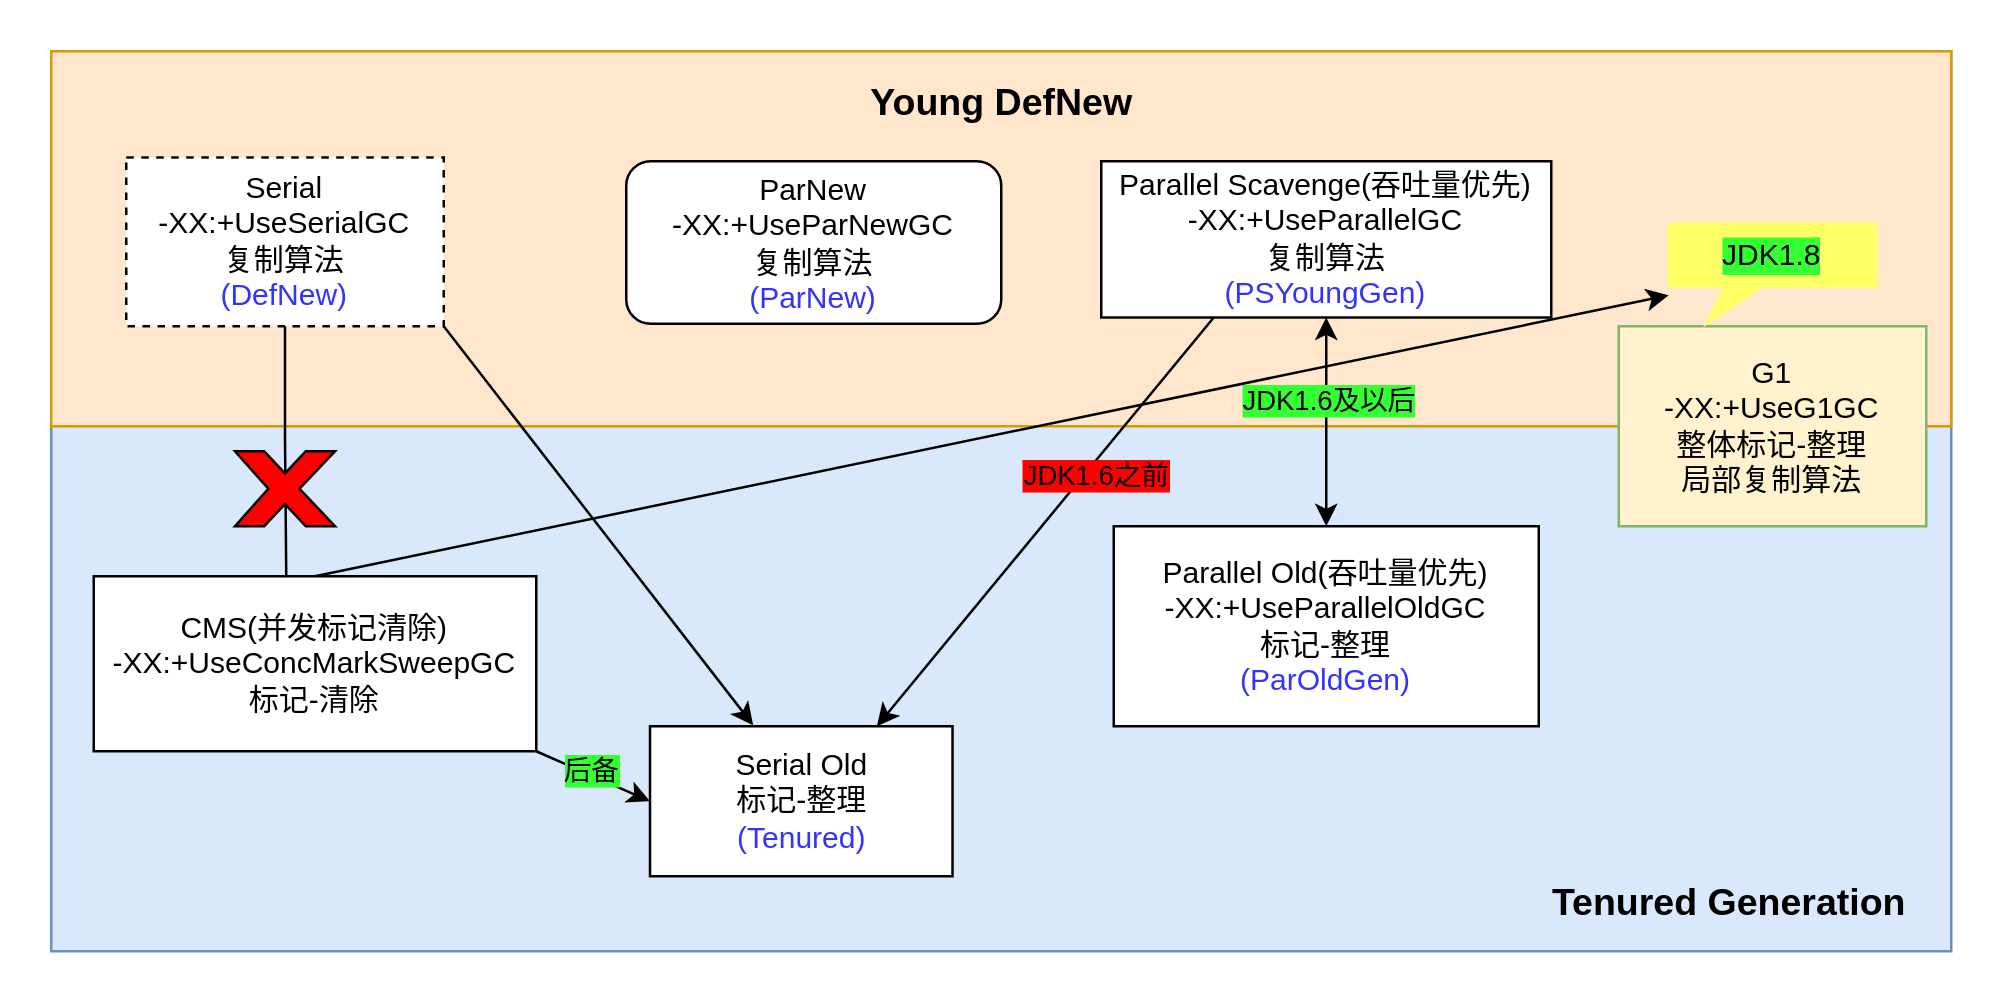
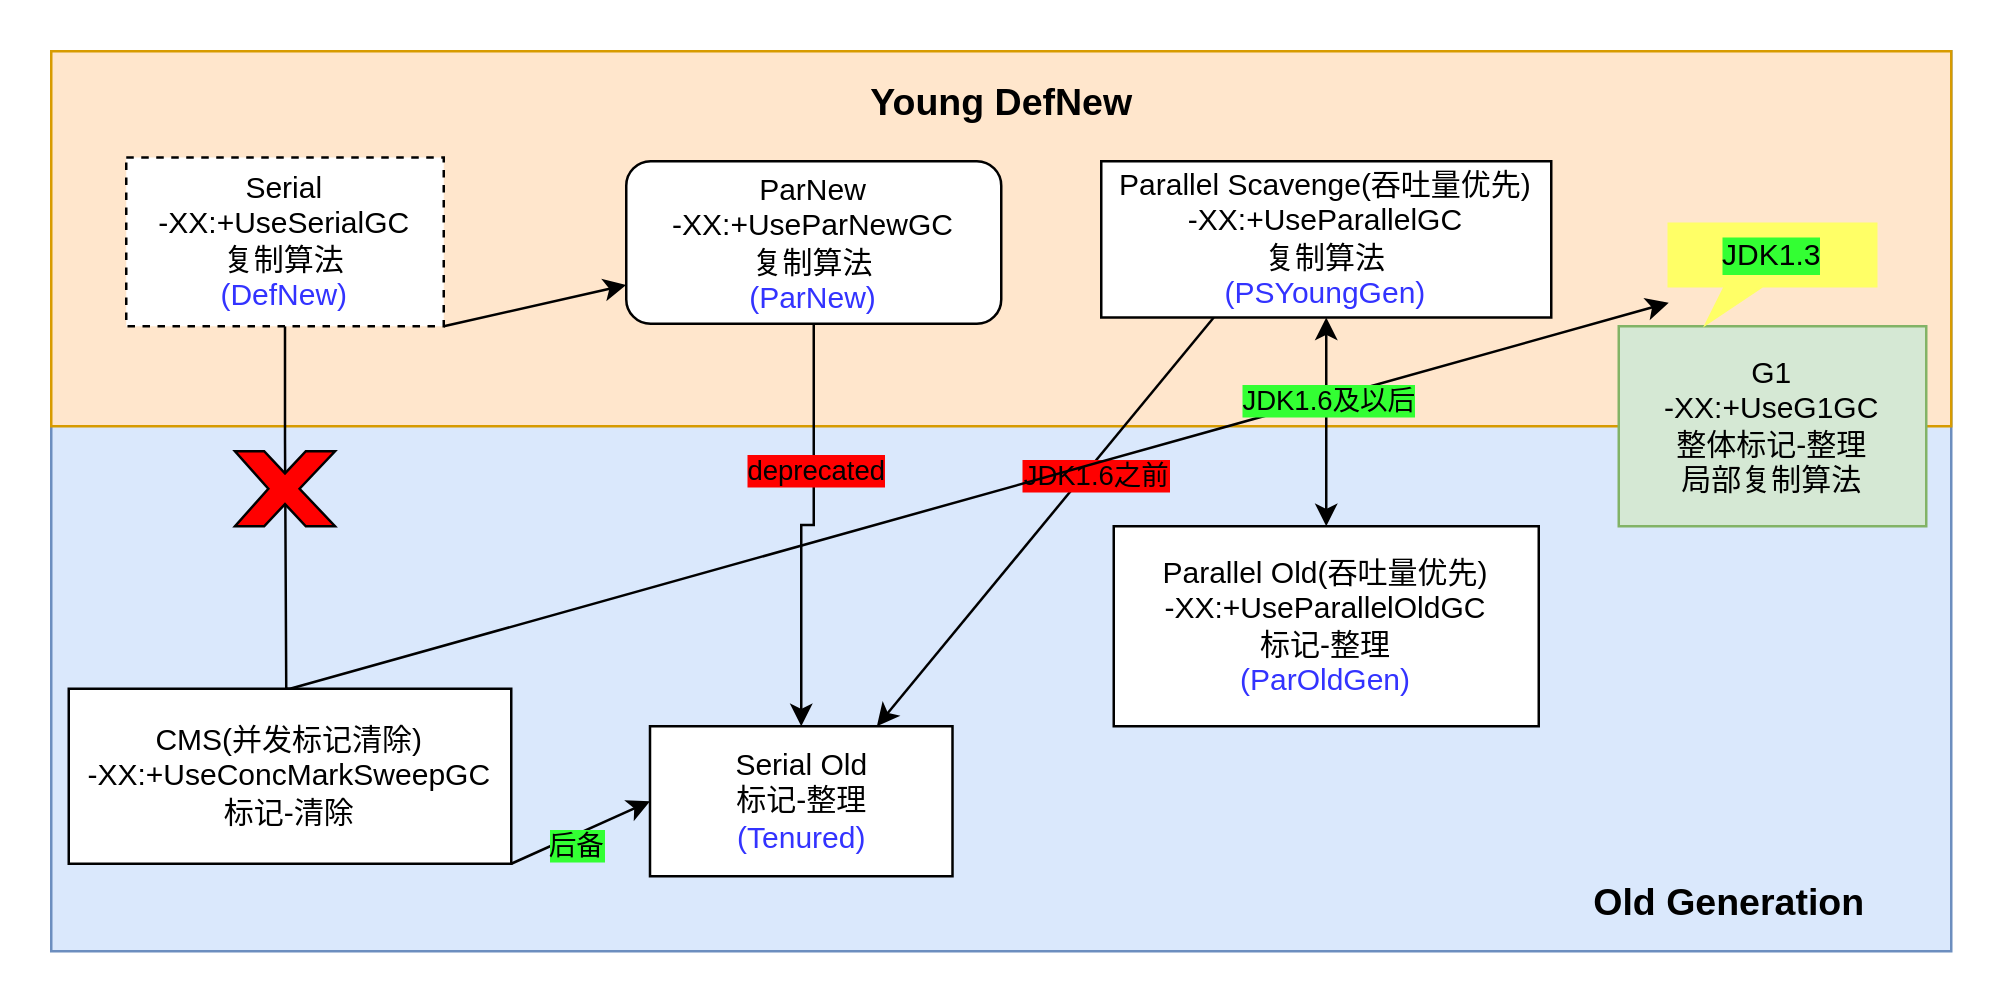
node "JDK1.8": label "JDK1.8" -> "JDK1.3"
edge "Serial -XX:+UseSerialGC 复制算法 (DefNew)" -> "Serial Old 标记-整理 (Tenured)": now "Serial -XX:+UseSerialGC 复制算法 (DefNew)" -> "ParNew -XX:+UseParNewGC 复制算法 (ParNew)"
node "G1 -XX:+UseG1GC 整体标记-整理 局部复制算法": fillcolor #fff2cc -> #d5e8d4
edge "ParNew -XX:+UseParNewGC 复制算法 (ParNew)" -> "Serial Old 标记-整理 (Tenured)": added, label "deprecated"
node "CMS(并发标记清除) -XX:+UseConcMarkSweepGC 标记-清除": moved (315, 664) -> (290, 776)
node "Tenured Generation": label "Tenured Generation" -> "Old Generation"
